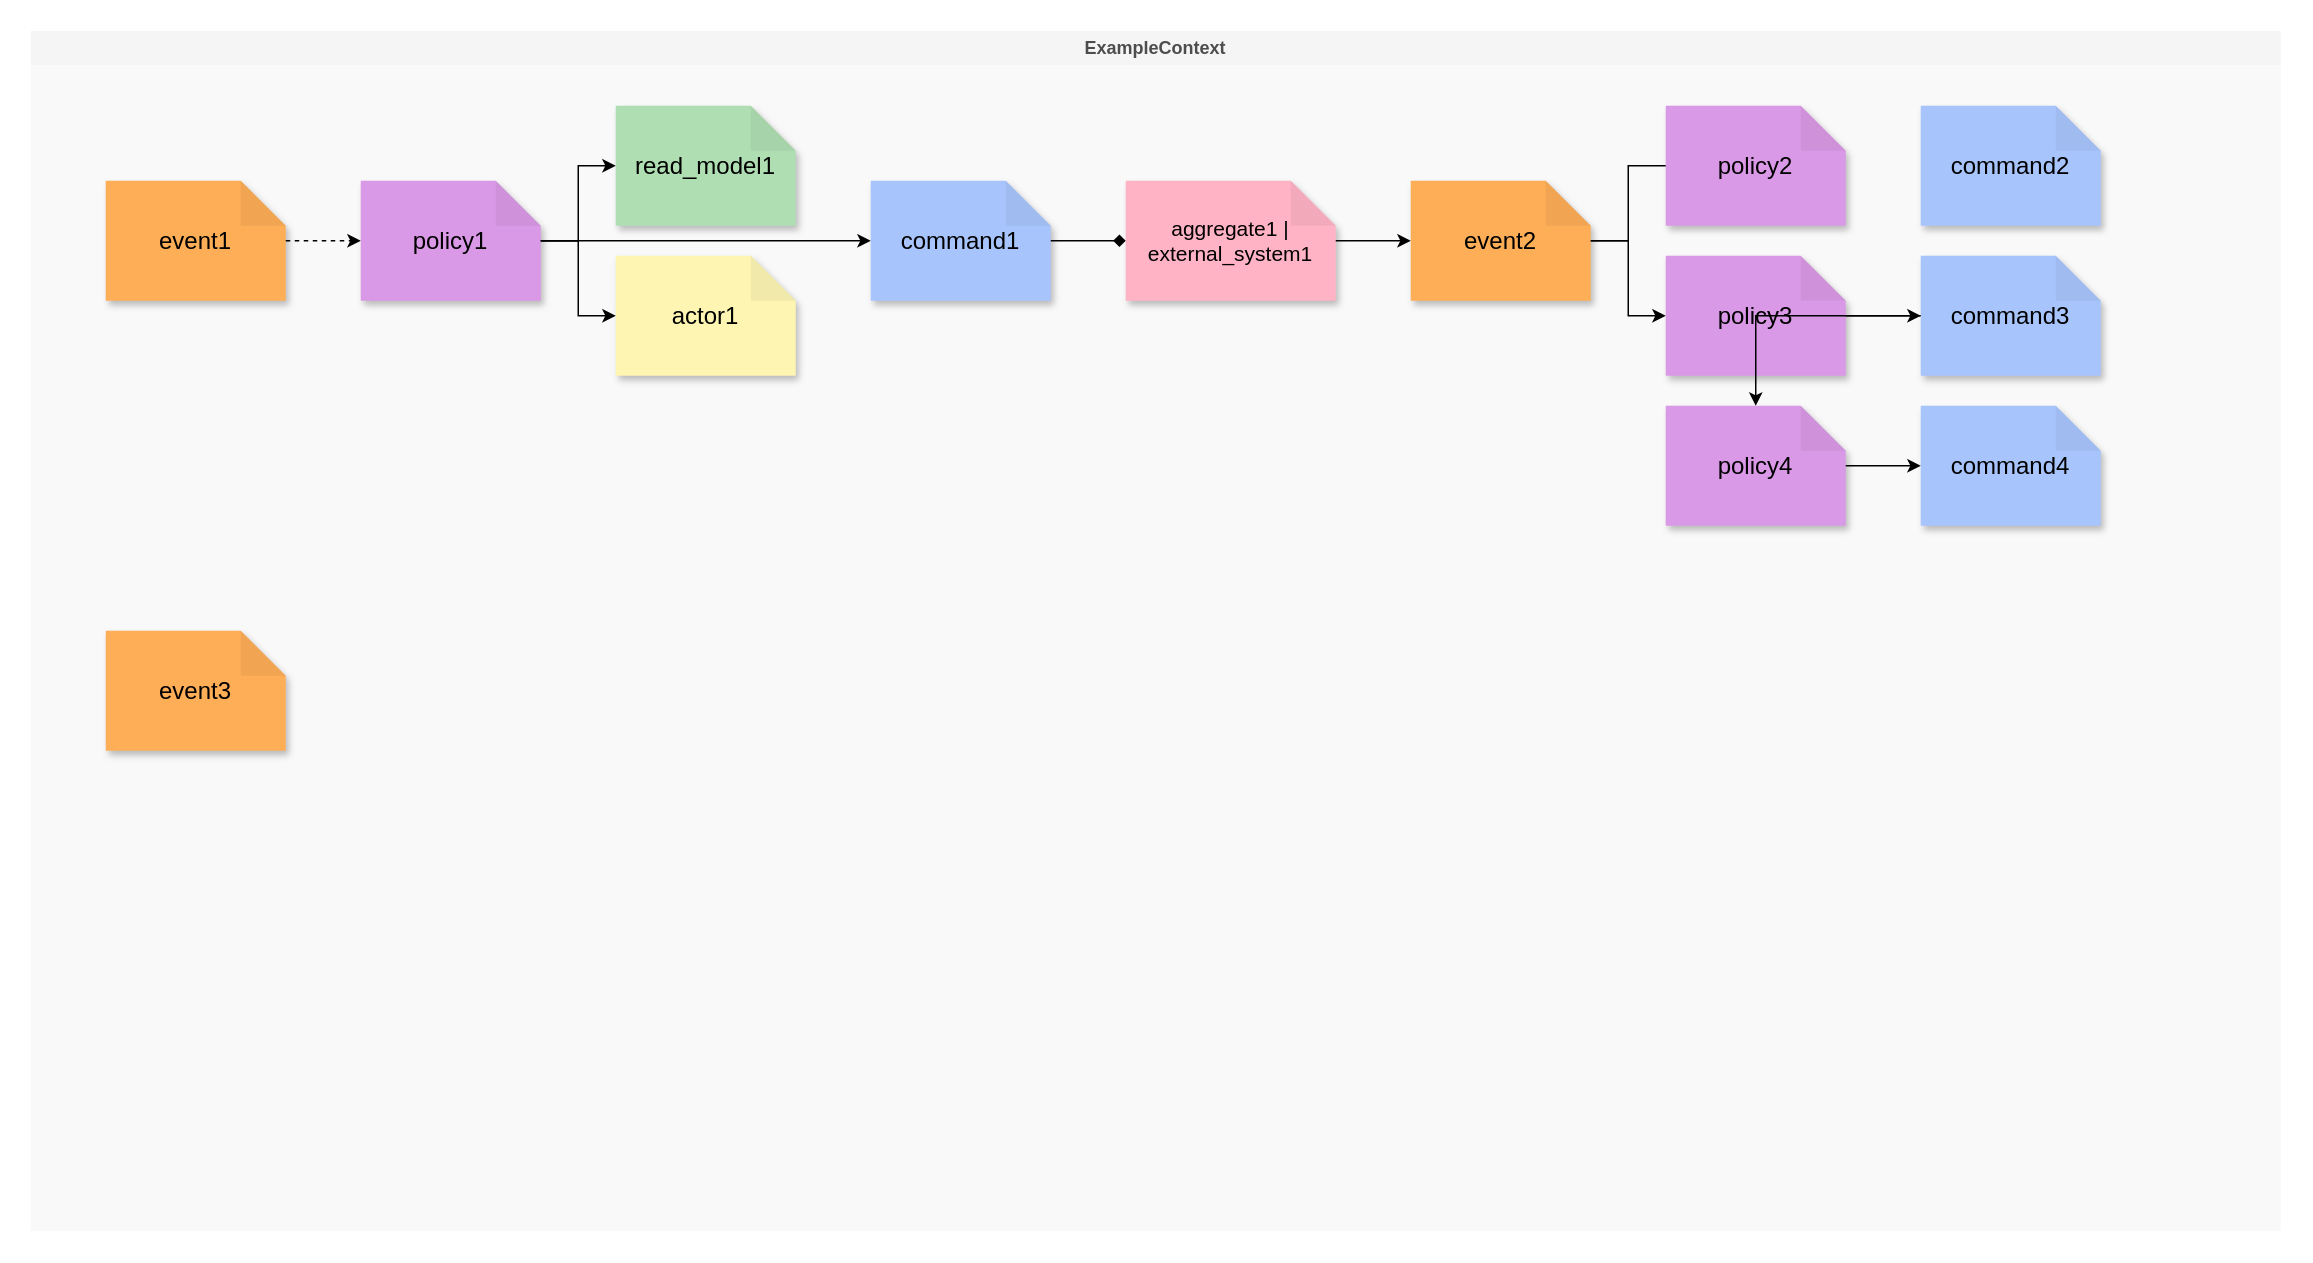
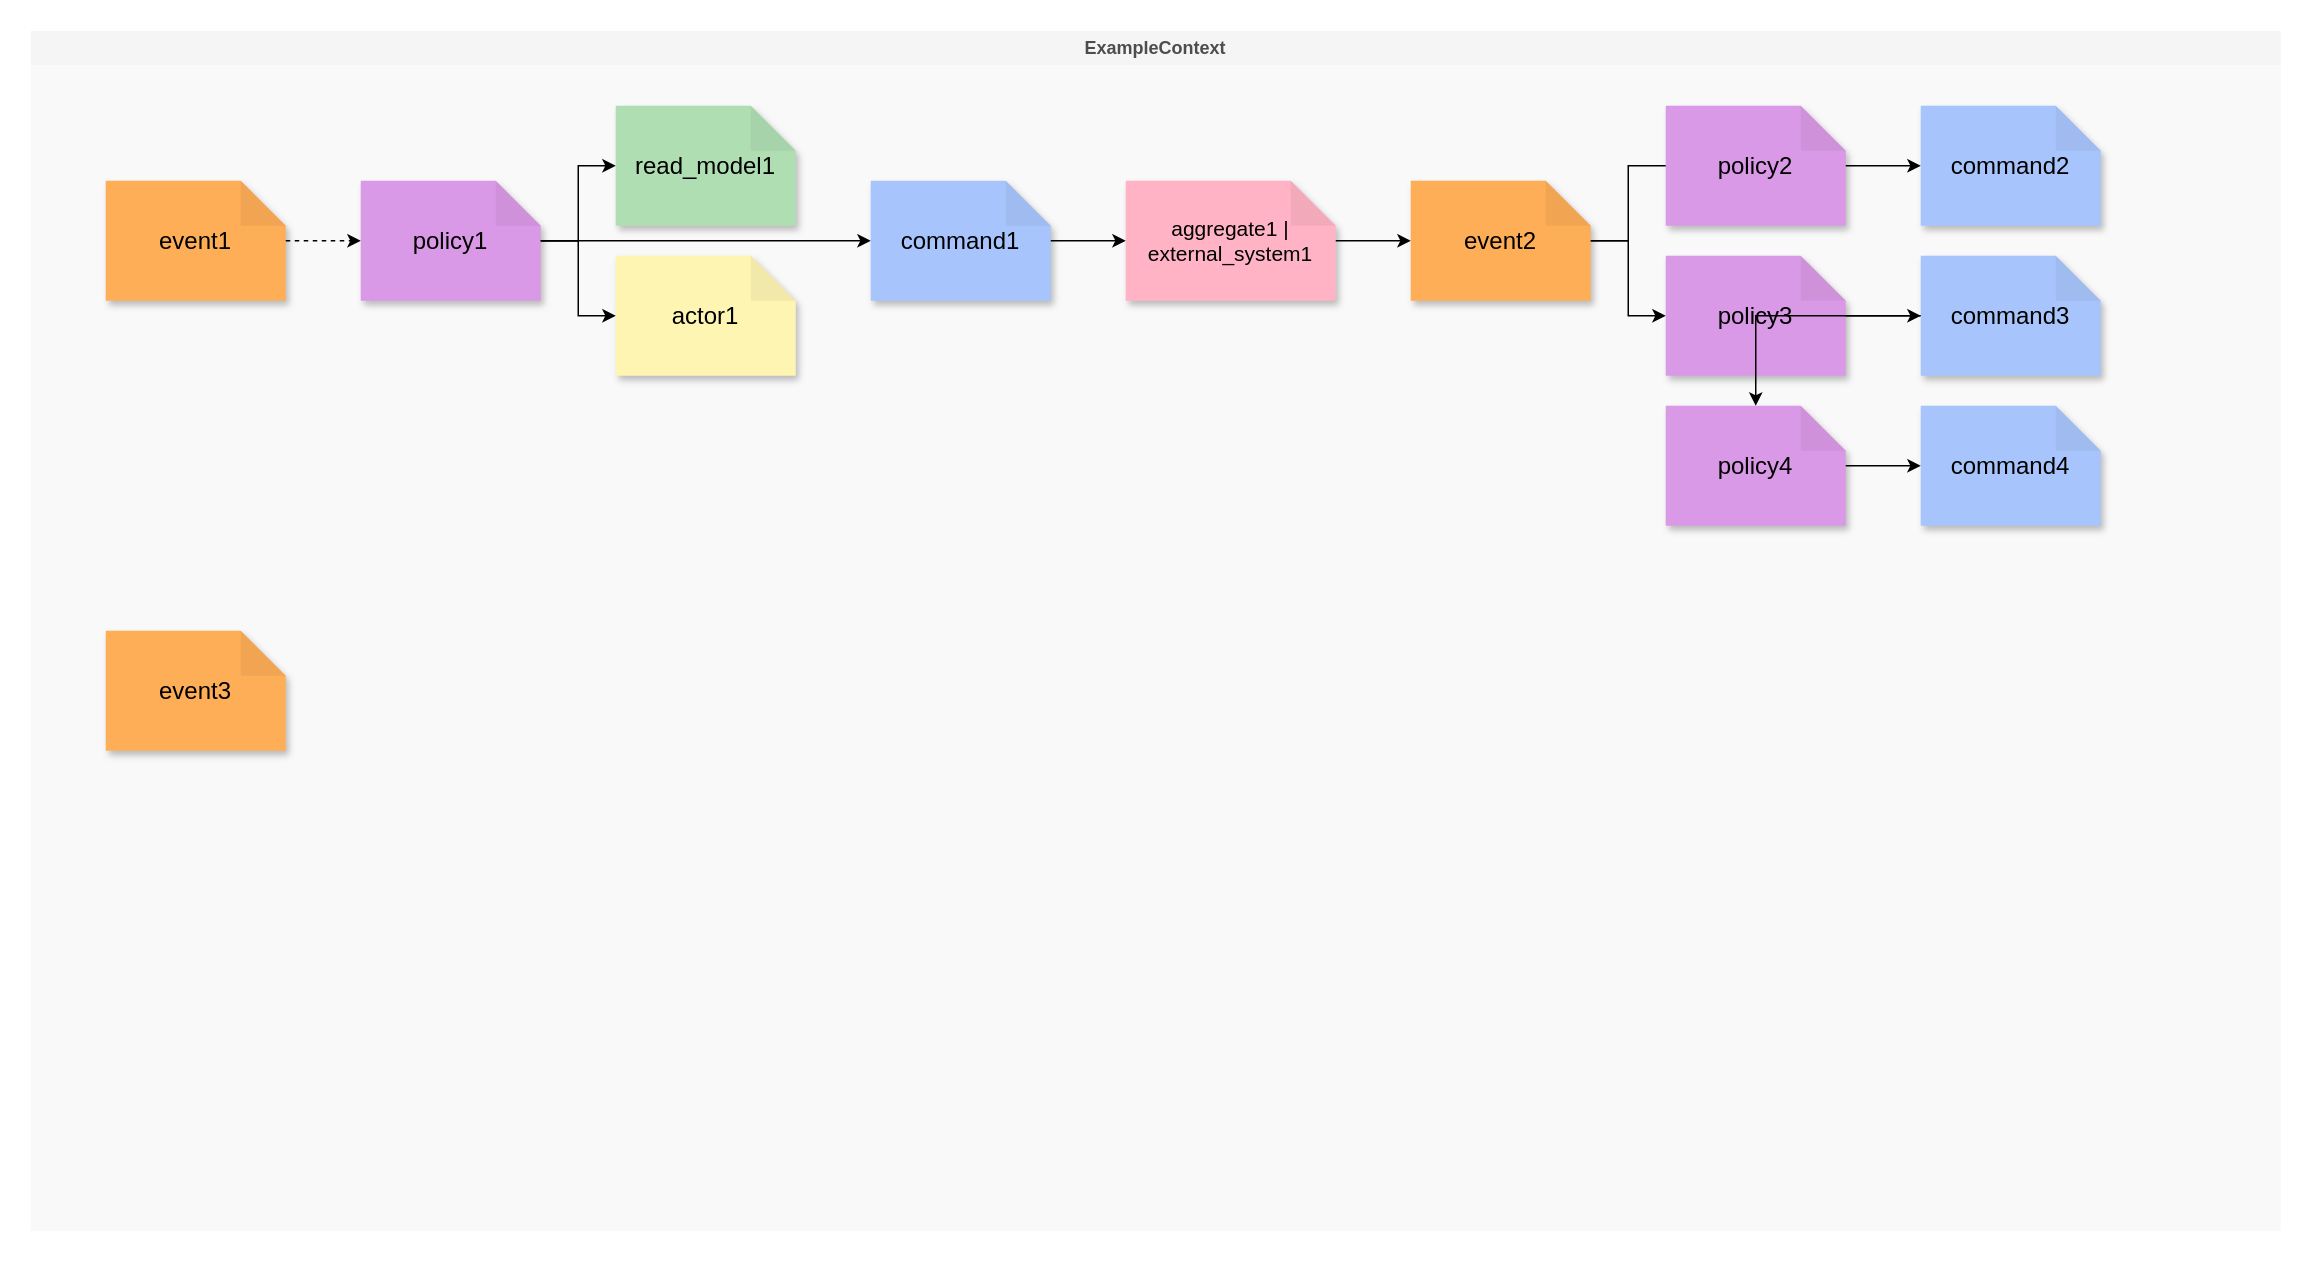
edge "policy2" -> "command2": added
edge "command1" -> "aggregate1 | external_system1": arrowhead diamond -> classic
